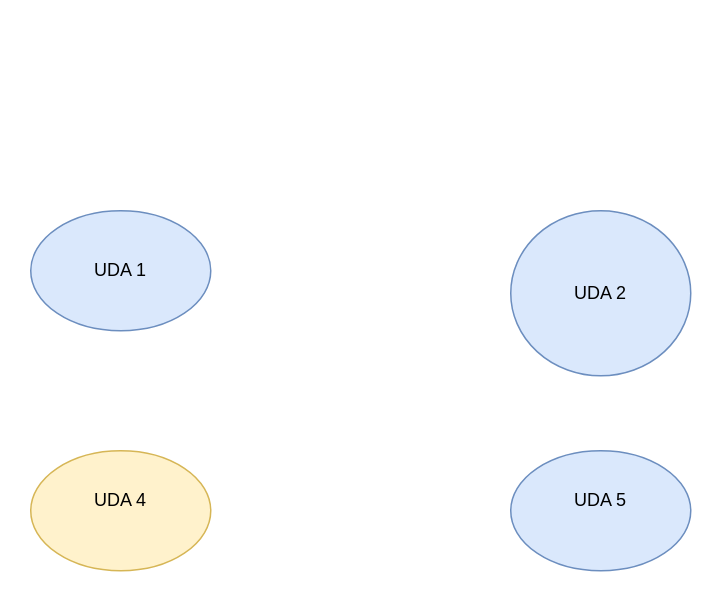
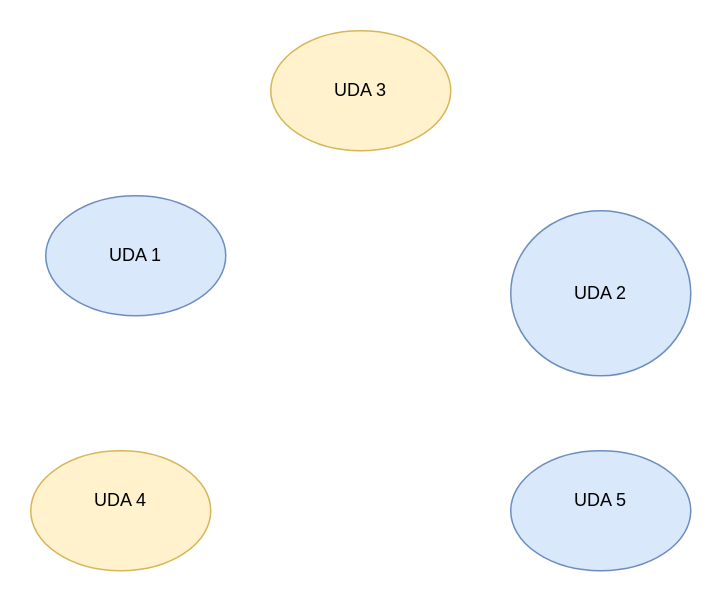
node "UDA 3": added
node "UDA 1": moved (121, 271) -> (136, 256)
